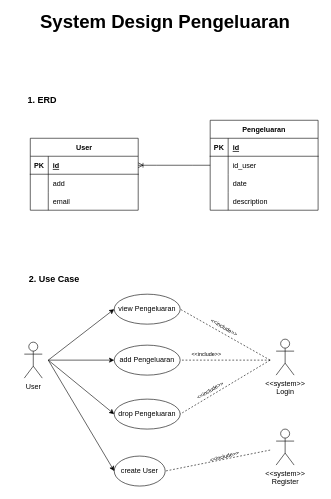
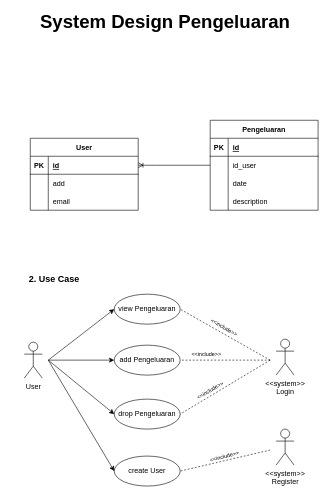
node "1. ERD": removed
node "create User": size 51x30 -> 66x30
